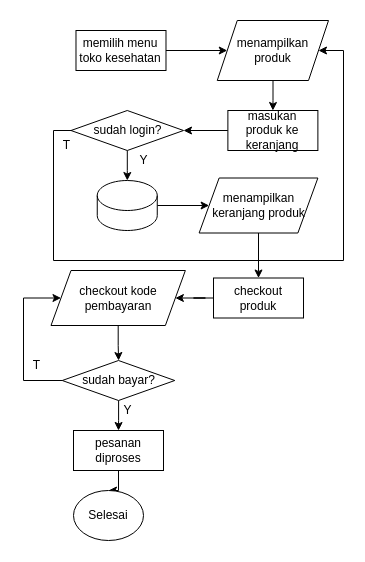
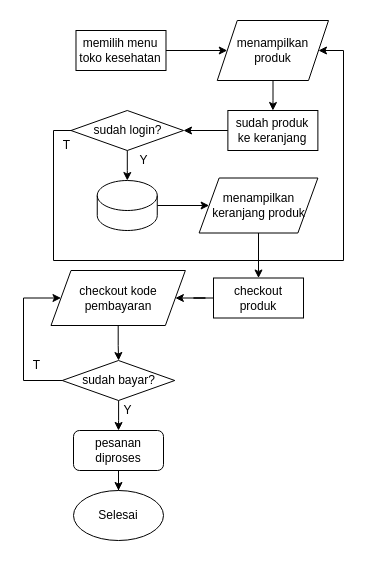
node "masukan produk ke keranjang": label "masukan produk ke keranjang" -> "sudah produk ke keranjang"
node "pesanan diproses": shape rectangle -> rounded rectangle
node "Selesai": size 70x50 -> 90x50
